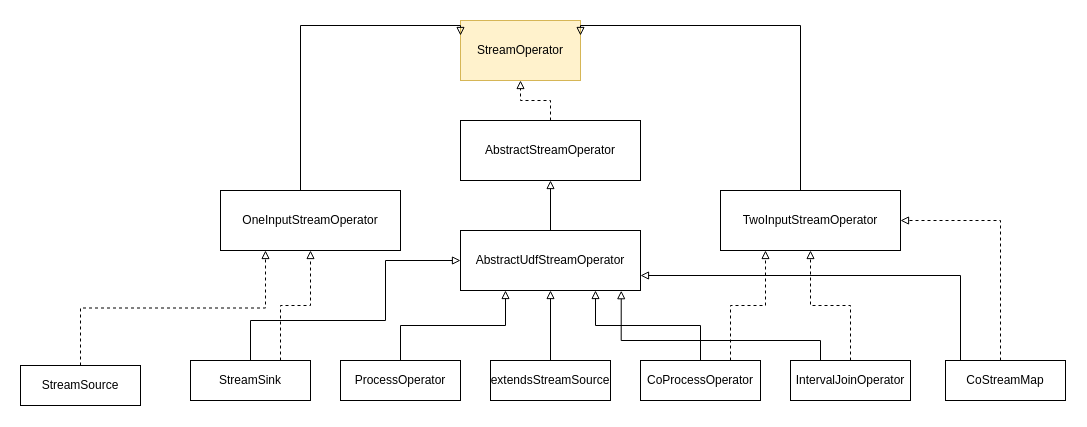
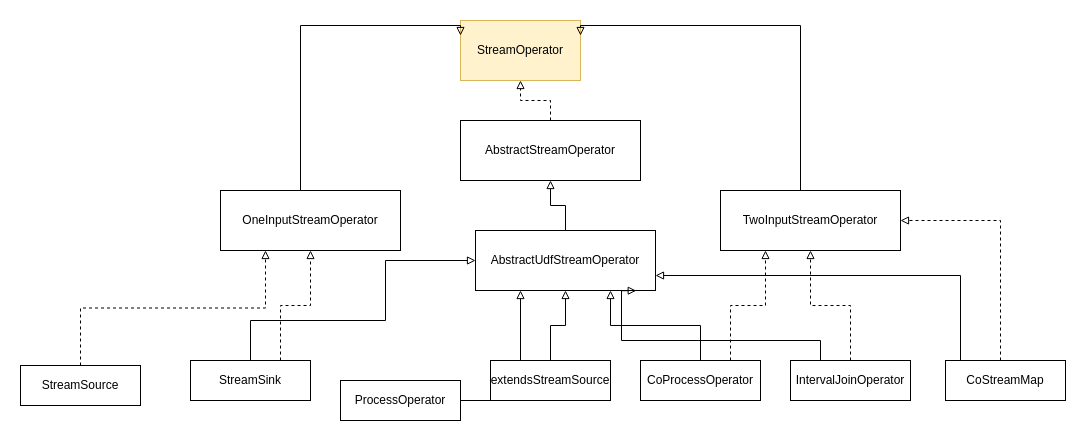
node "AbstractUdfStreamOperator": moved (551, 261) -> (566, 261)
node "ProcessOperator": moved (401, 381) -> (401, 401)
